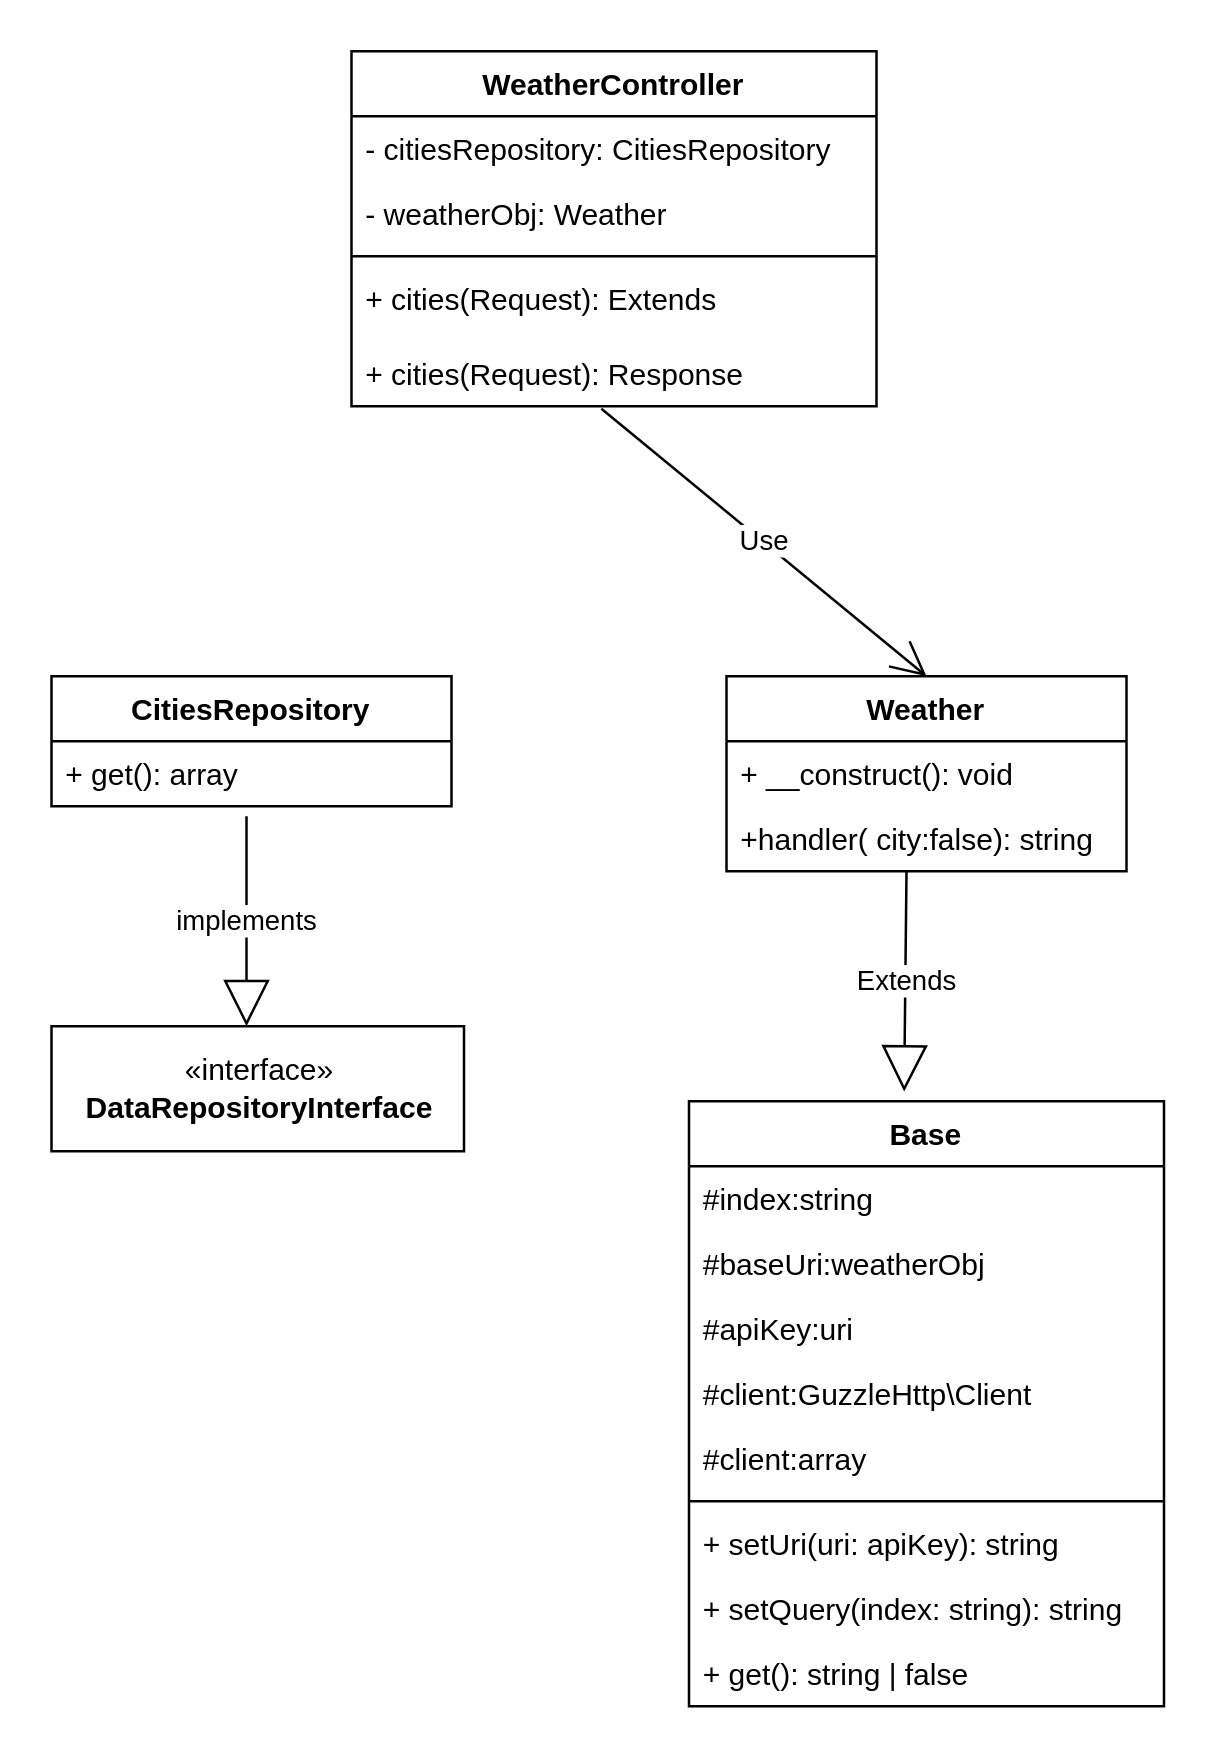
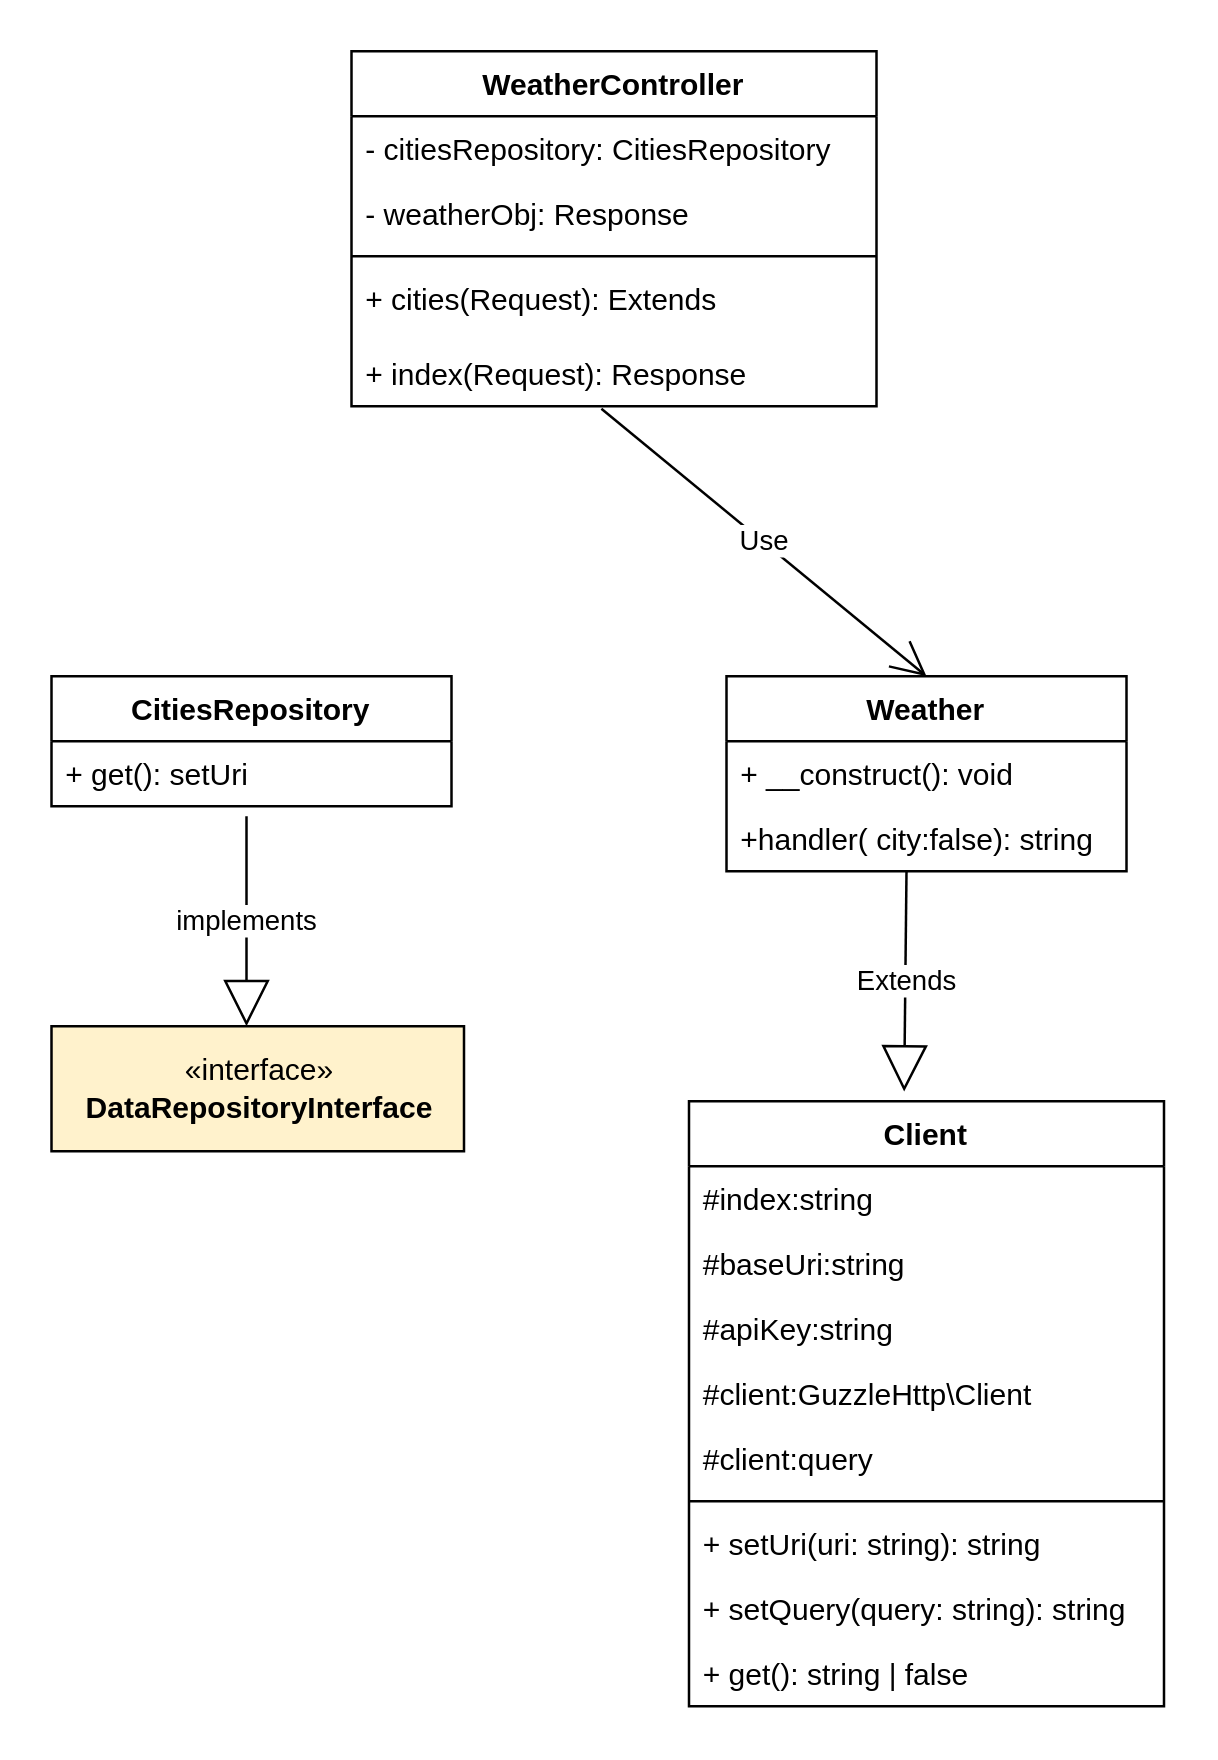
node "- weatherObj: Weather": label "- weatherObj: Weather" -> "- weatherObj: Response"
node "+ cities(Request): Response": label "+ cities(Request): Response" -> "+ index(Request): Response"
node "+ get(): array": label "+ get(): array" -> "+ get(): setUri"
node "«interface» DataRepositoryInterface": fillcolor #ffffff -> #fff2cc
node "Base": label "Base" -> "Client"
node "#baseUri:weatherObj": label "#baseUri:weatherObj" -> "#baseUri:string"
node "#apiKey:uri": label "#apiKey:uri" -> "#apiKey:string"
node "#client:array": label "#client:array" -> "#client:query"
node "+ setUri(uri: apiKey): string": label "+ setUri(uri: apiKey): string" -> "+ setUri(uri: string): string"
node "+ setQuery(index: string): string": label "+ setQuery(index: string): string" -> "+ setQuery(query: string): string"
